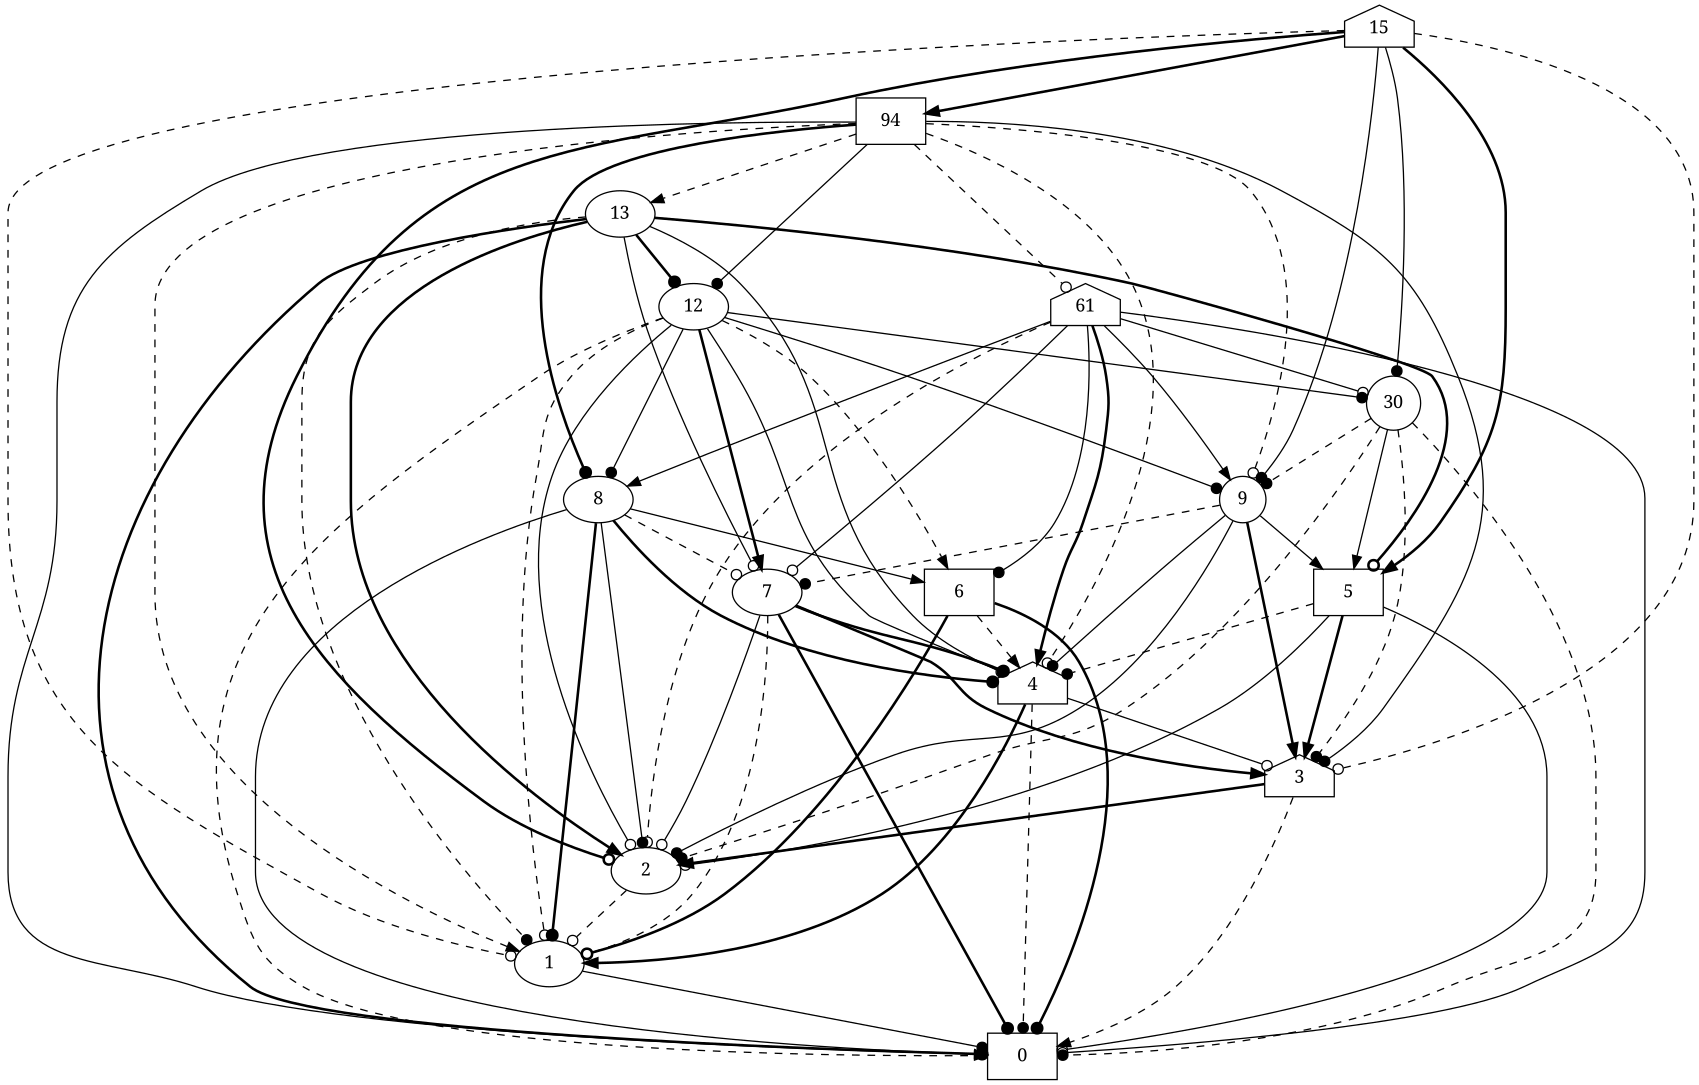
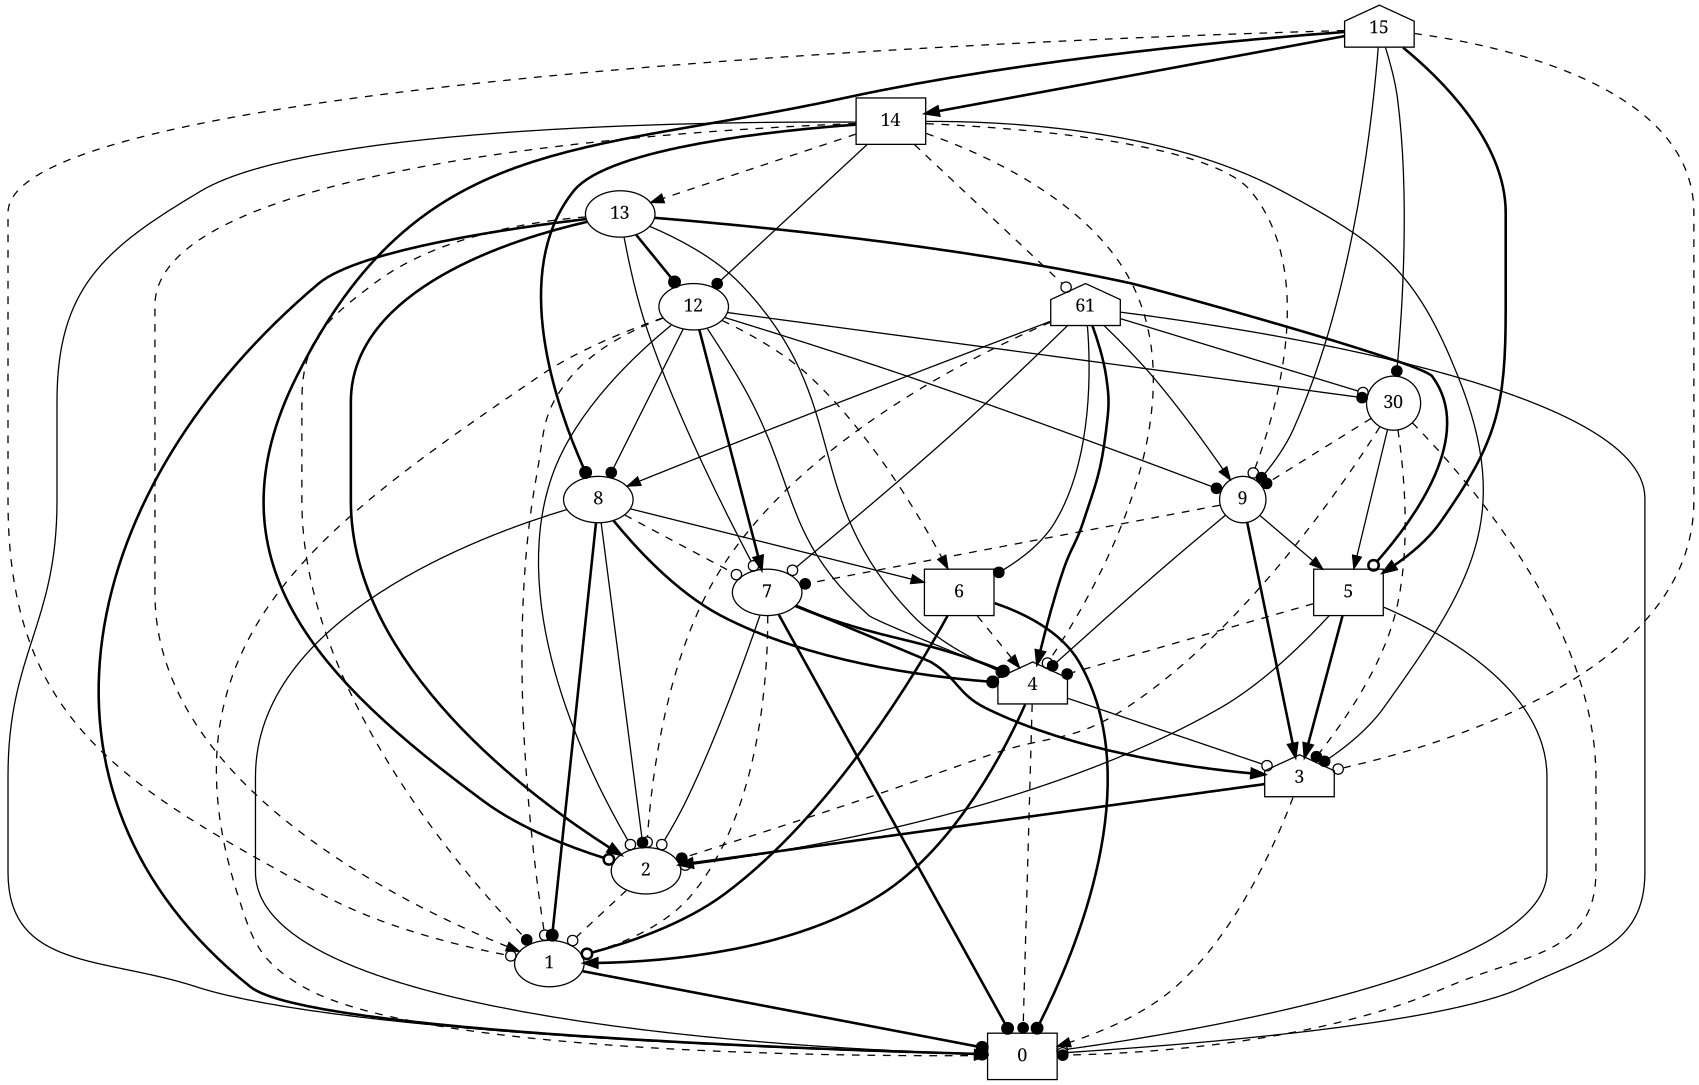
node "94": label "94" -> "14"
edge "9" -> "2": removed
edge "1" -> "0": style solid -> bold
